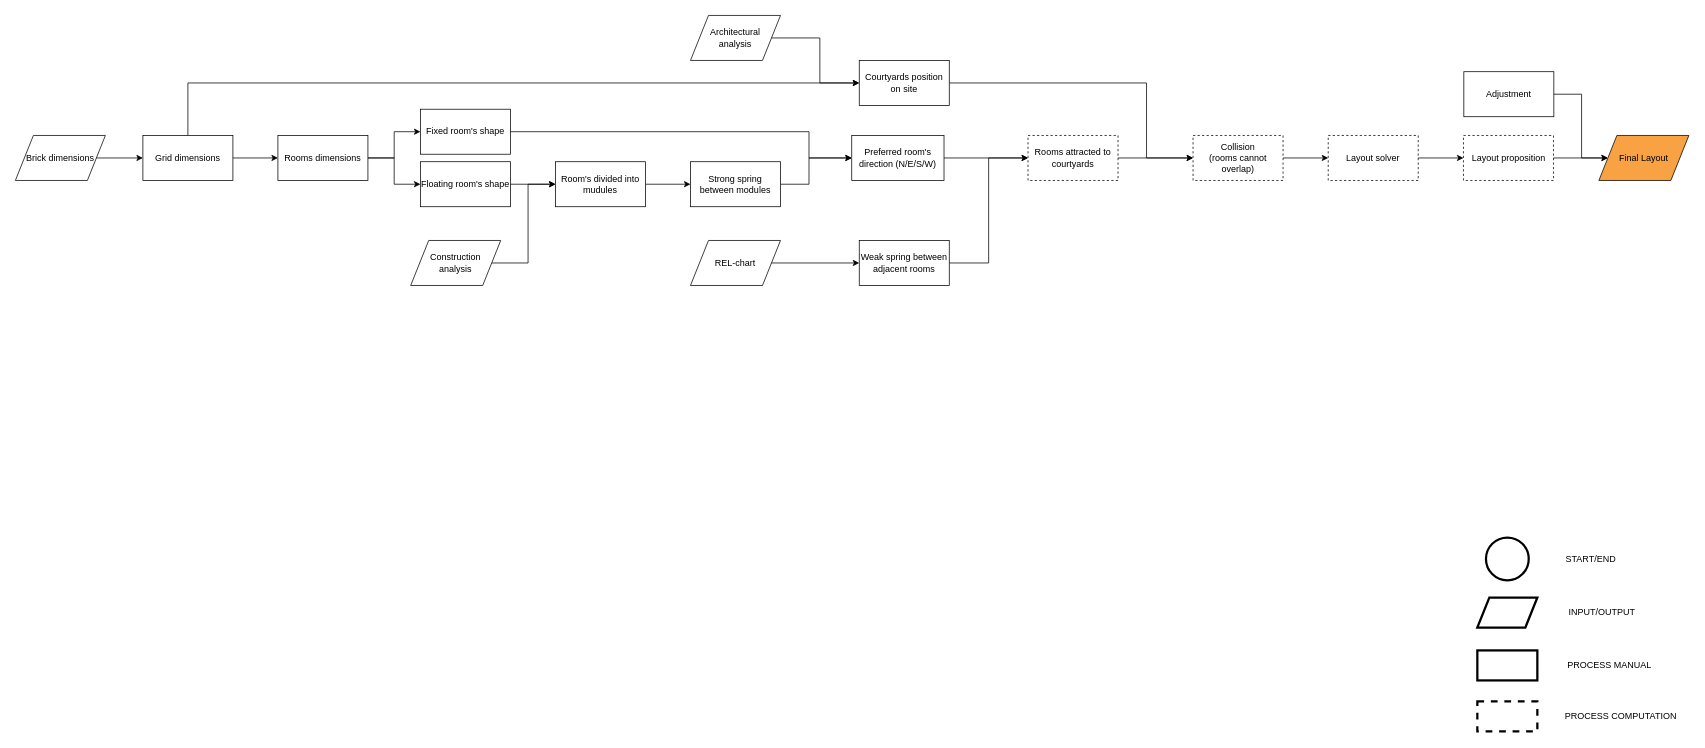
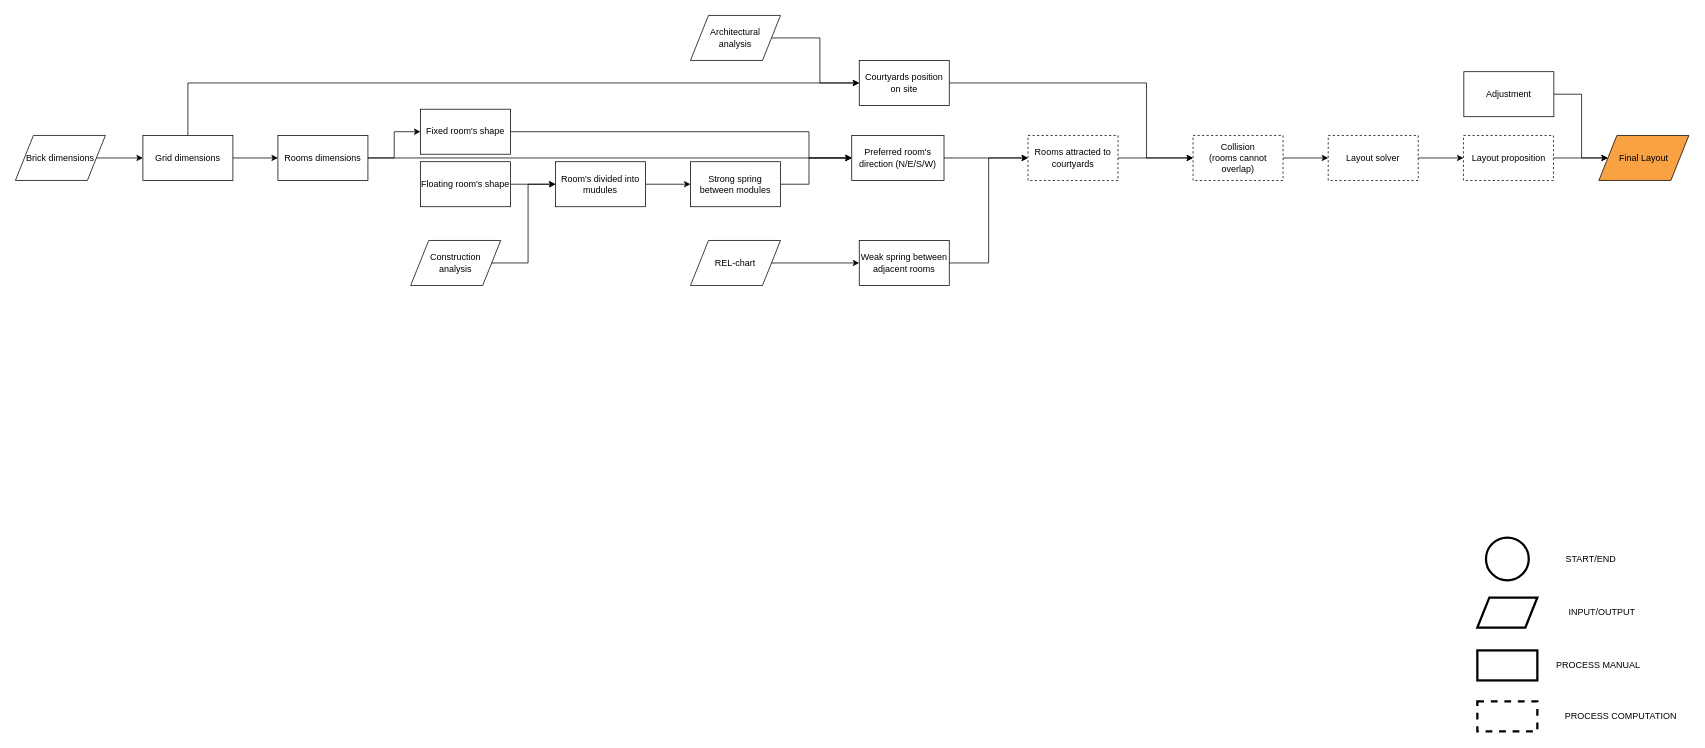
edge "Rooms dimensions" -> "Floating room's shape": now "Rooms dimensions" -> "Preferred room's direction (N/E/S/W)"
node "PROCESS MANUAL": moved (1610, 665) -> (1598, 665)
